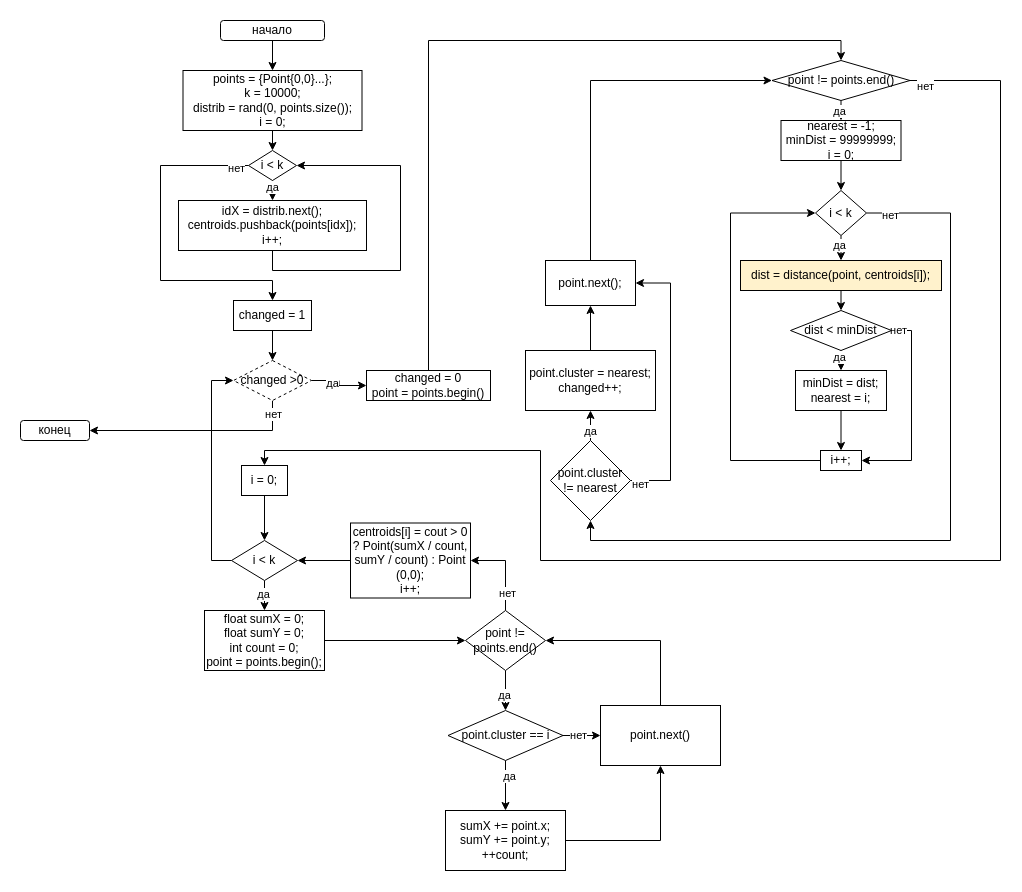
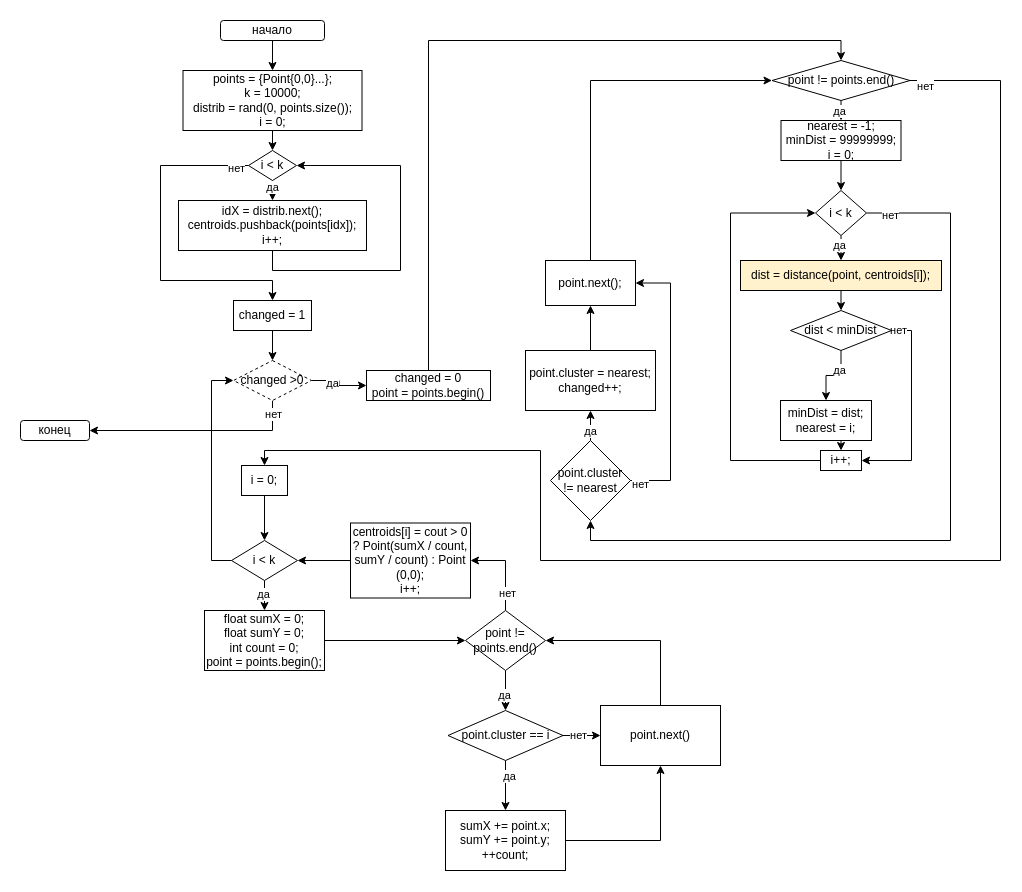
node "minDist = dist; nearest = i;": moved (841, 391) -> (826, 421)
